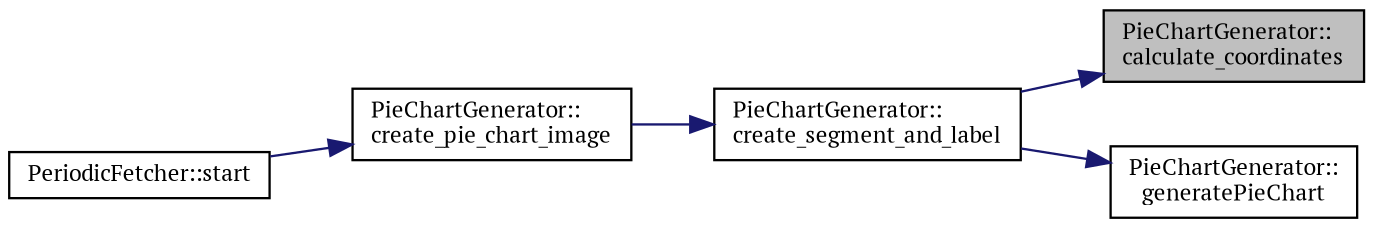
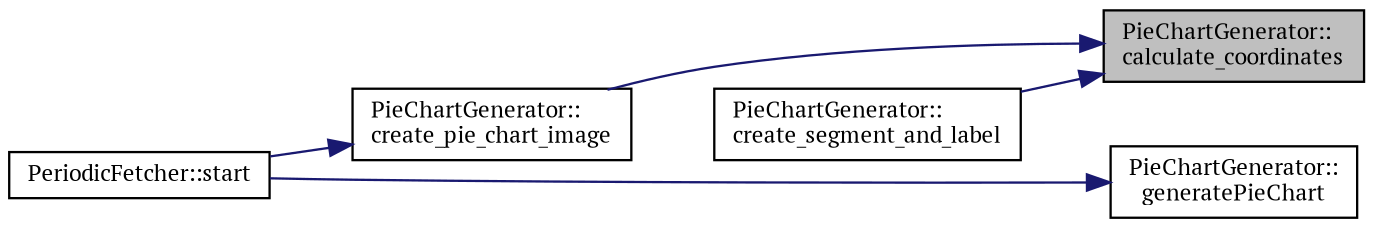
edge "PieChartGenerator:: create_pie_chart_image" -> "PieChartGenerator:: create_segment_and_label": now "PieChartGenerator:: create_pie_chart_image" -> "PieChartGenerator:: calculate_coordinates"
edge "PieChartGenerator:: create_segment_and_label" -> "PieChartGenerator:: generatePieChart": now "PeriodicFetcher::start" -> "PieChartGenerator:: generatePieChart"
